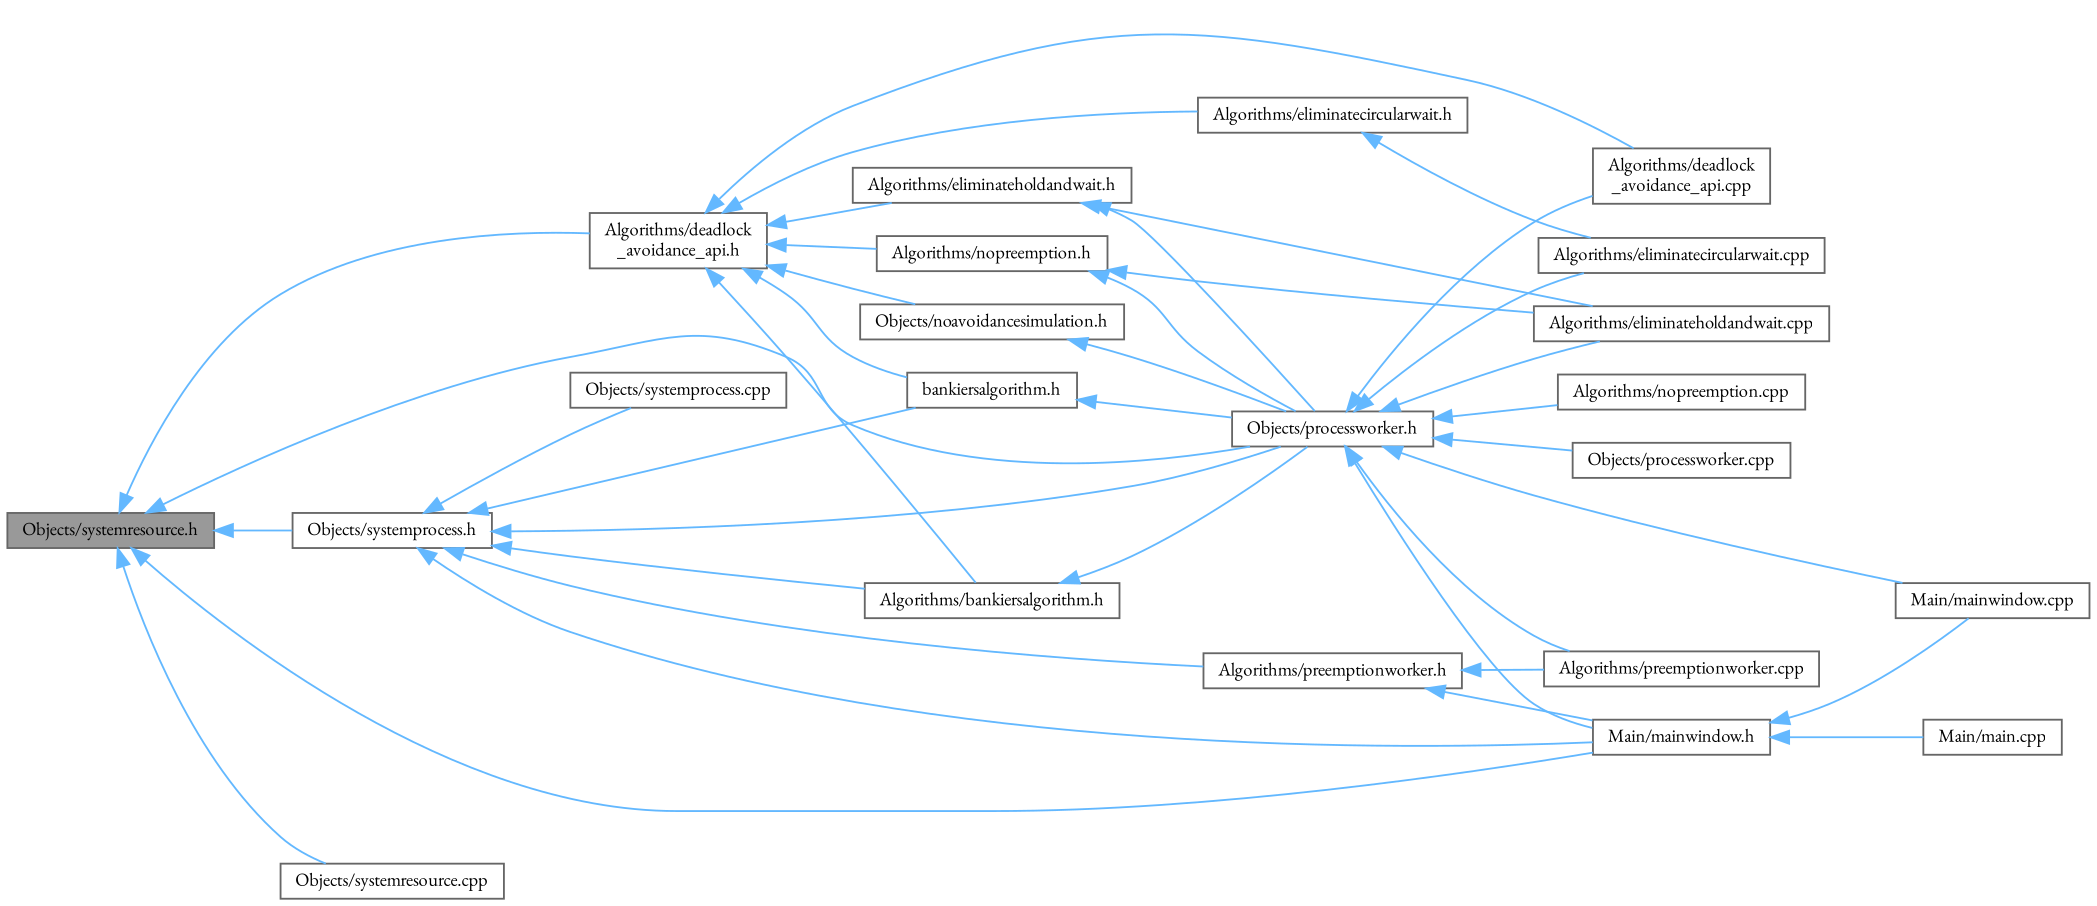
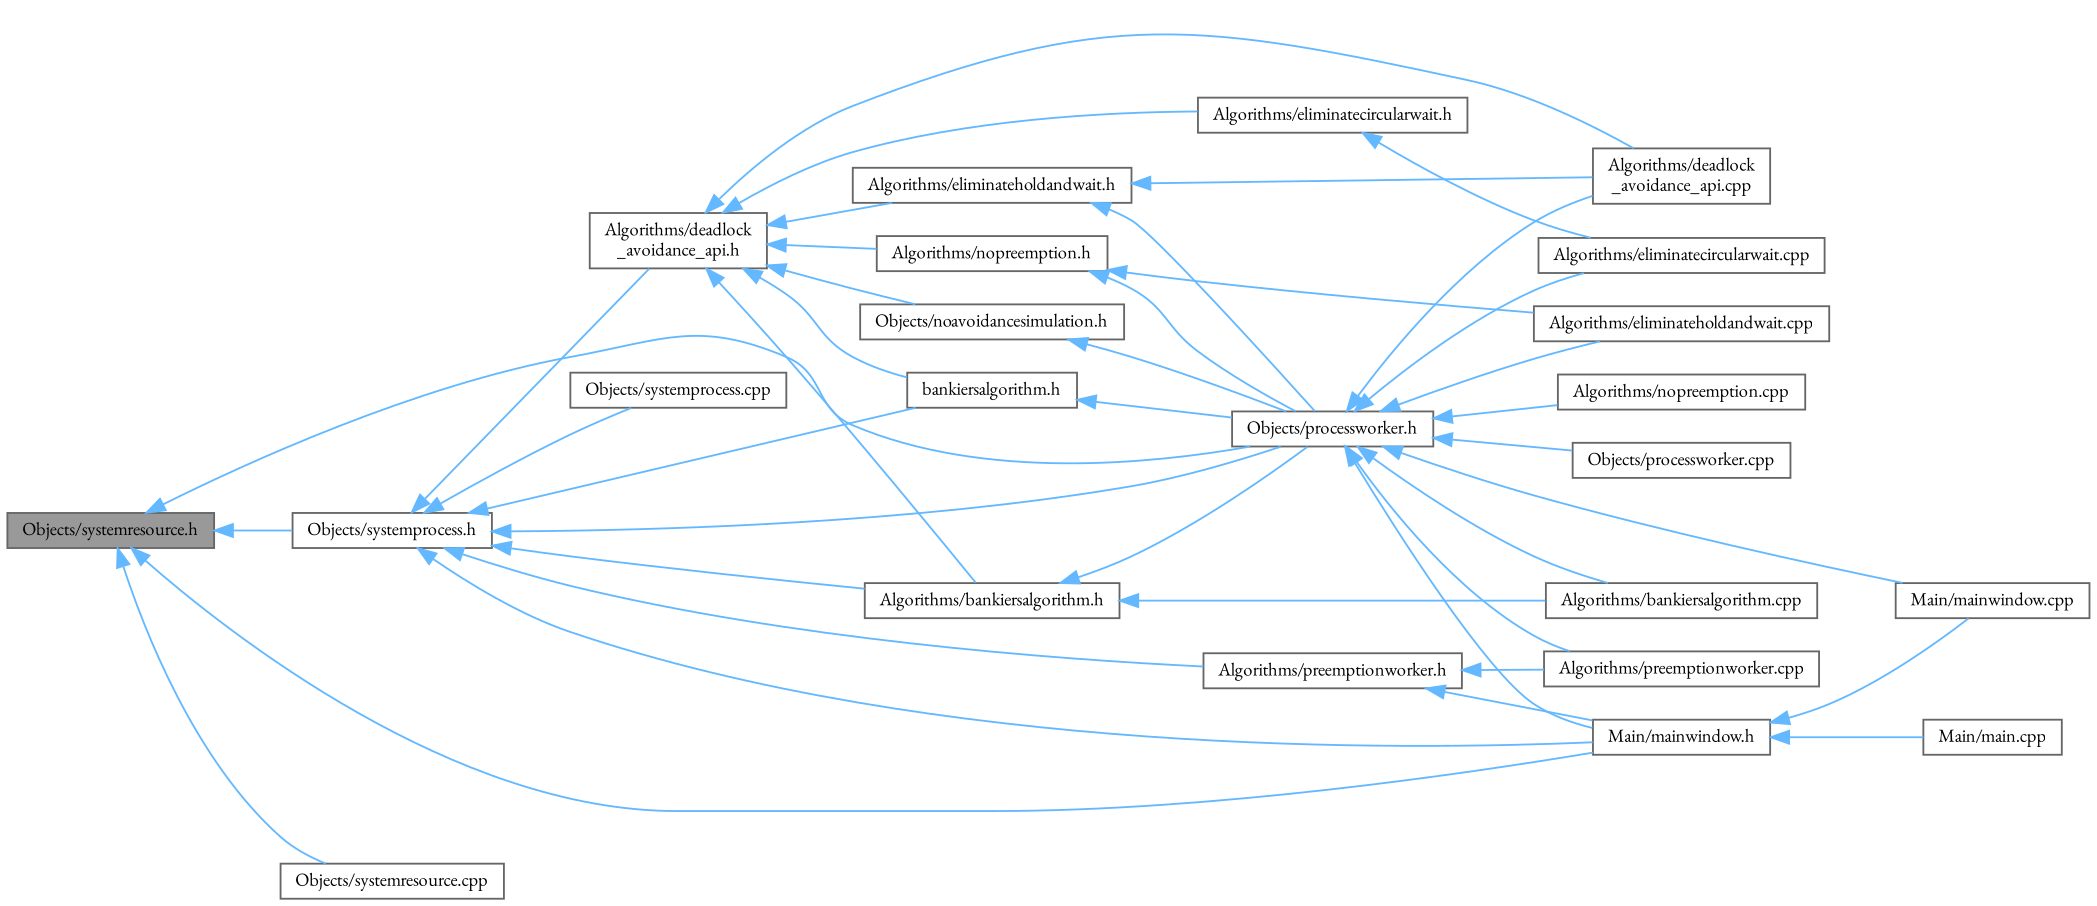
edge "Algorithms/eliminateholdandwait.cpp" -> "Algorithms/eliminateholdandwait.h": now "Algorithms/deadlock _avoidance_api.cpp" -> "Algorithms/eliminateholdandwait.h"
edge "Algorithms/deadlock _avoidance_api.h" -> "Objects/systemresource.h": now "Algorithms/deadlock _avoidance_api.h" -> "Objects/systemprocess.h"
node "Algorithms/bankiersalgorithm.cpp": added
